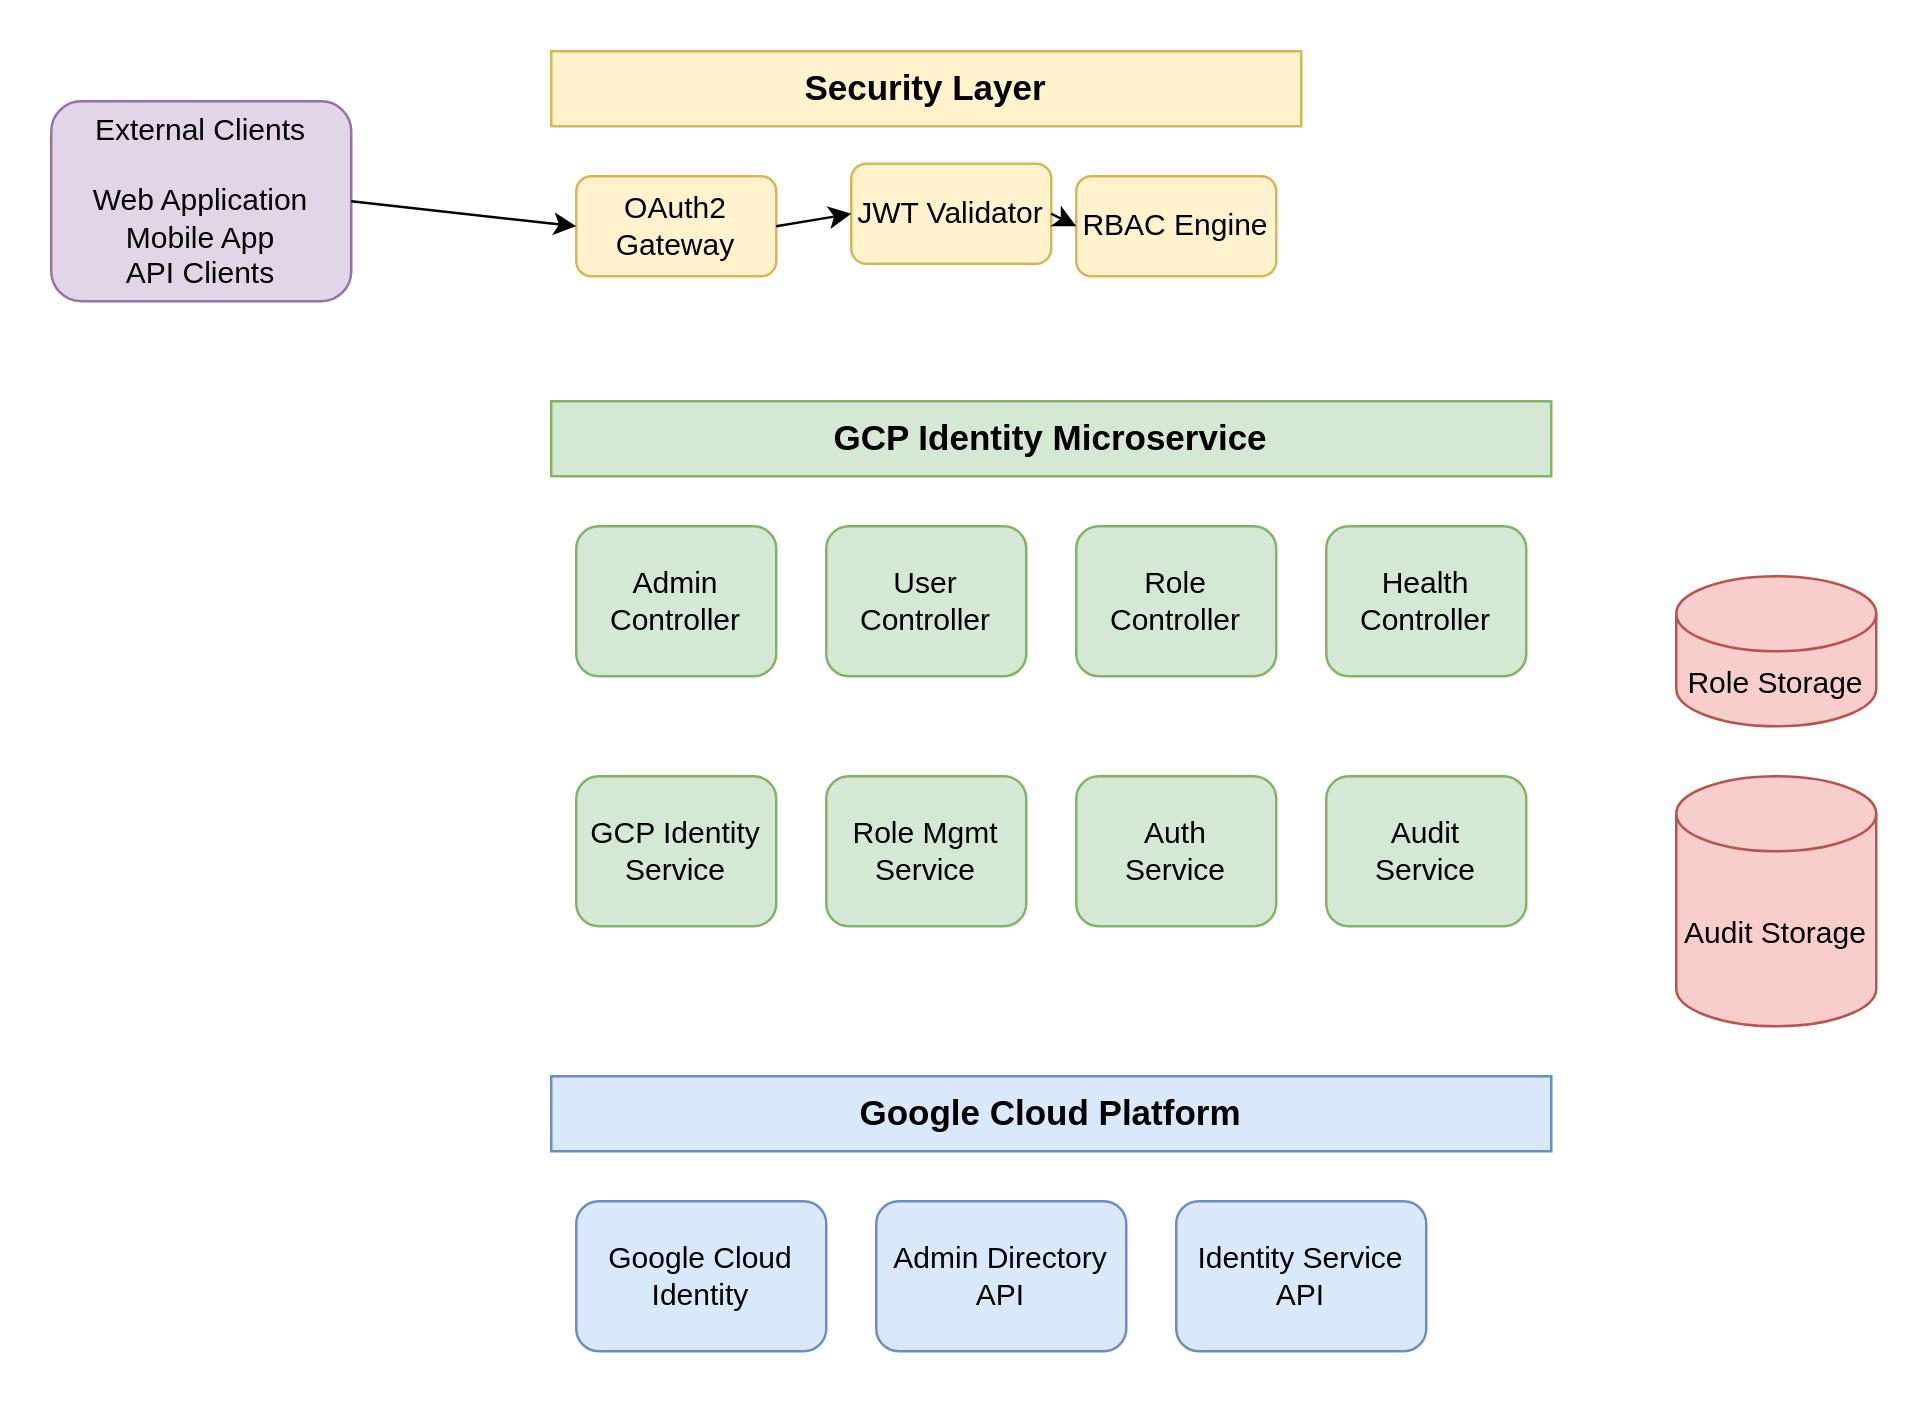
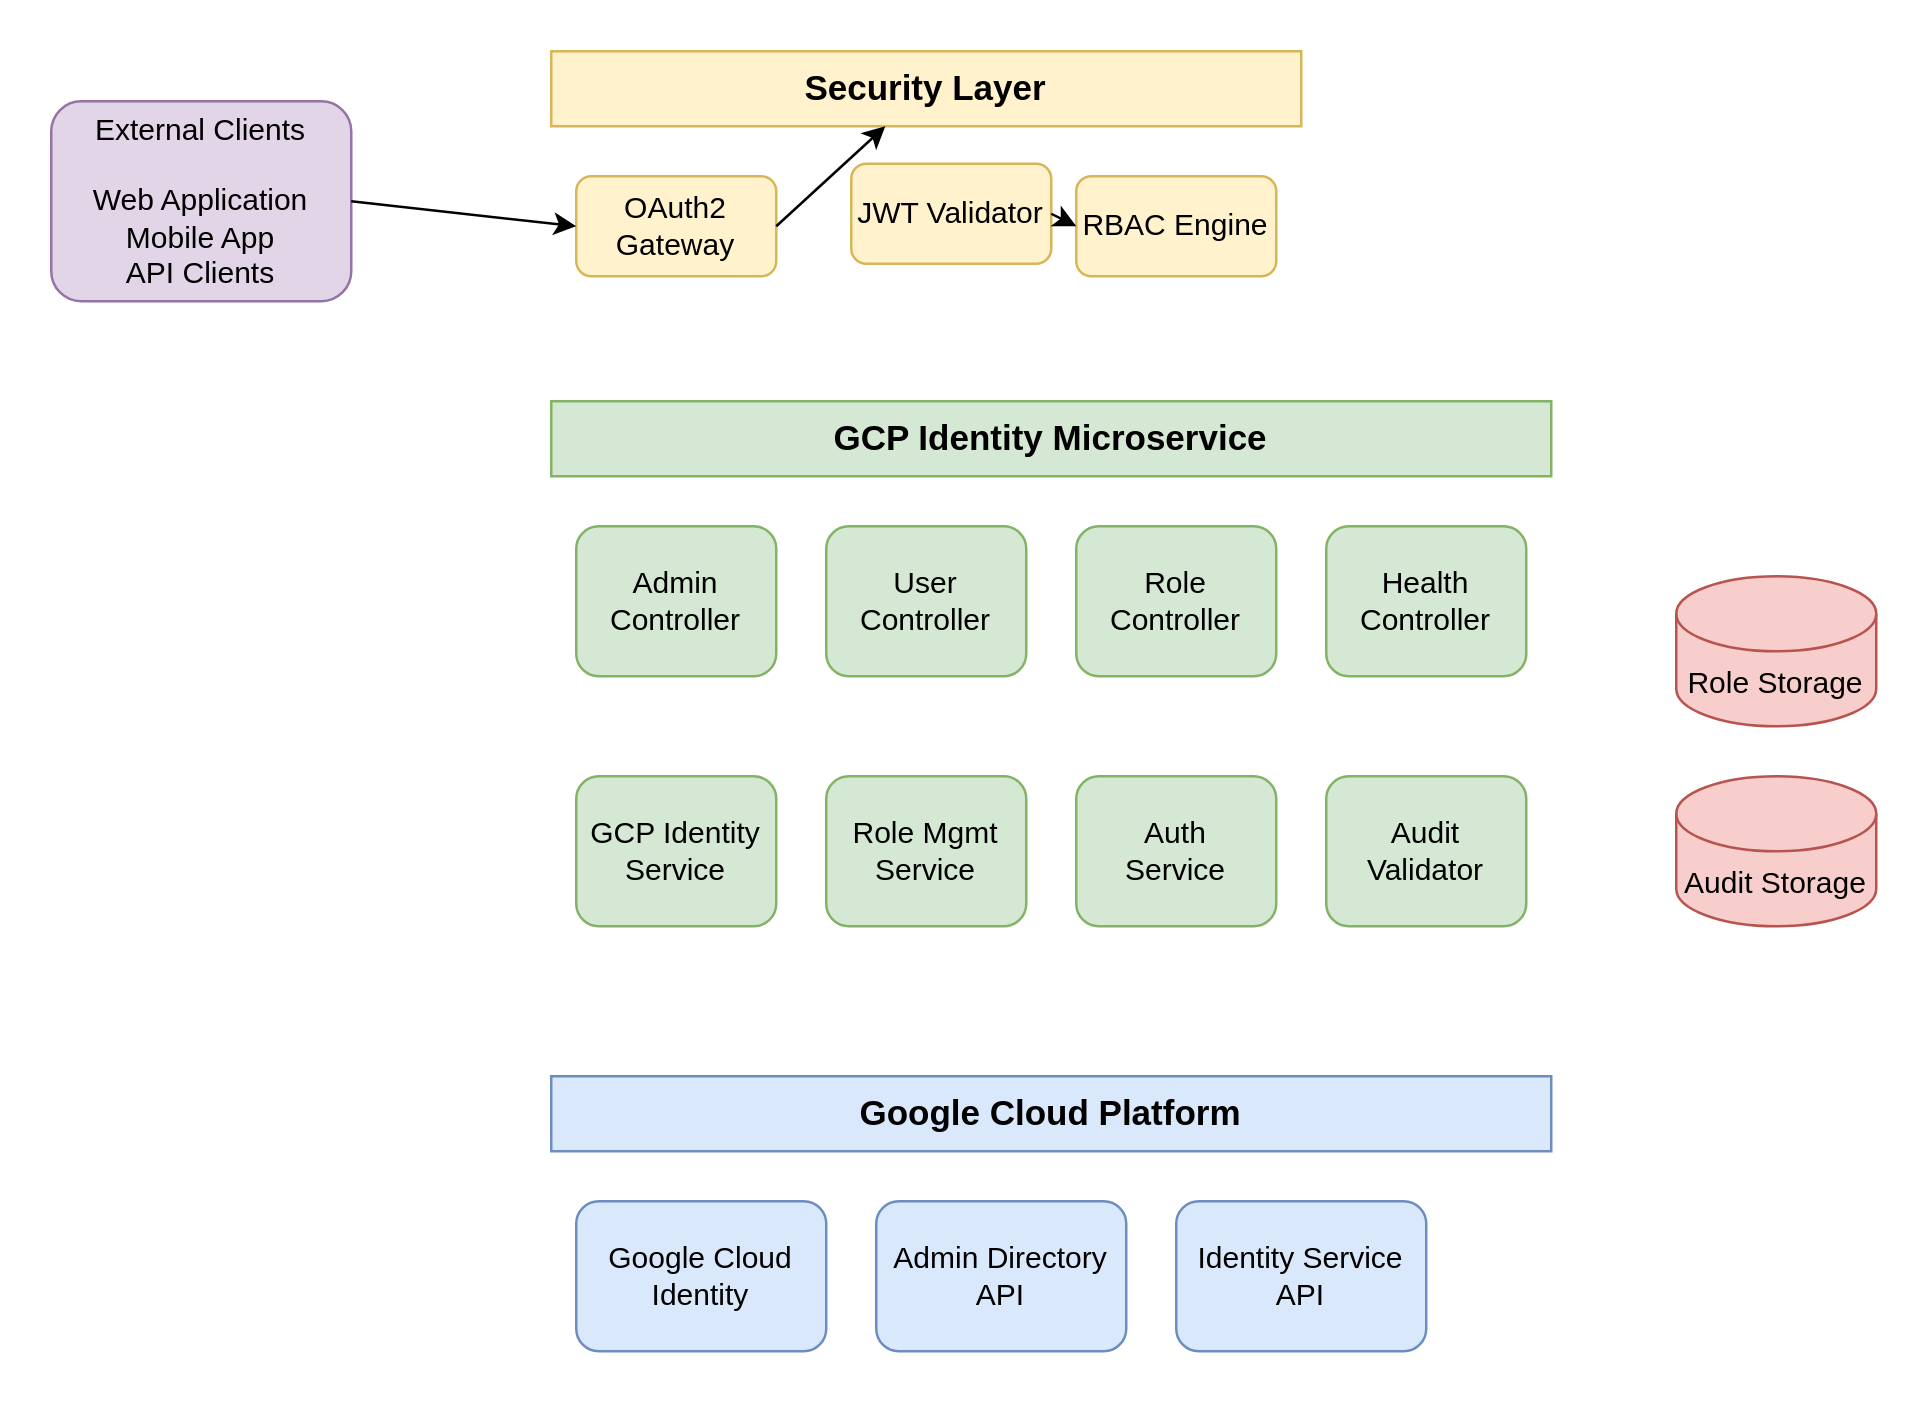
edge "OAuth2 Gateway" -> "JWT Validator": now "OAuth2 Gateway" -> "Security Layer"
node "Audit Service": label "Audit Service" -> "Audit Validator"
node "Audit Storage": size 200x250 -> 200x150
